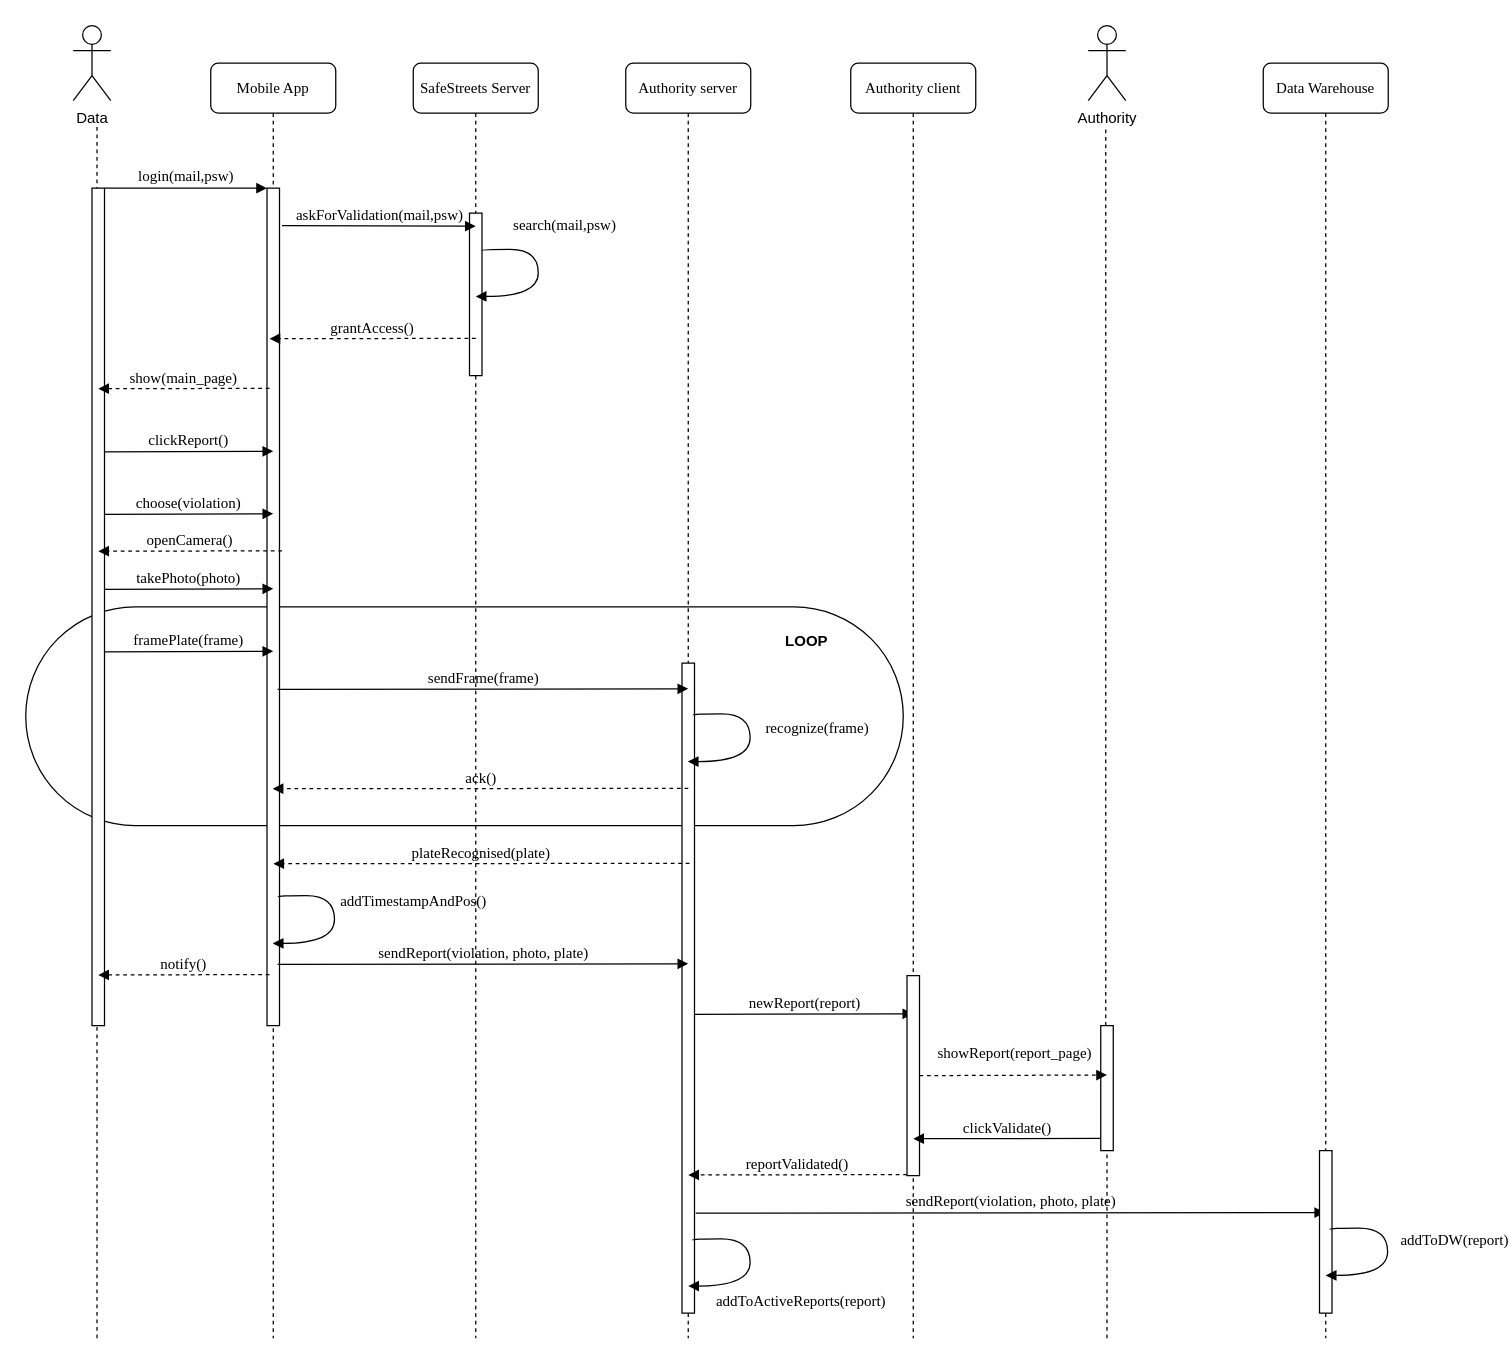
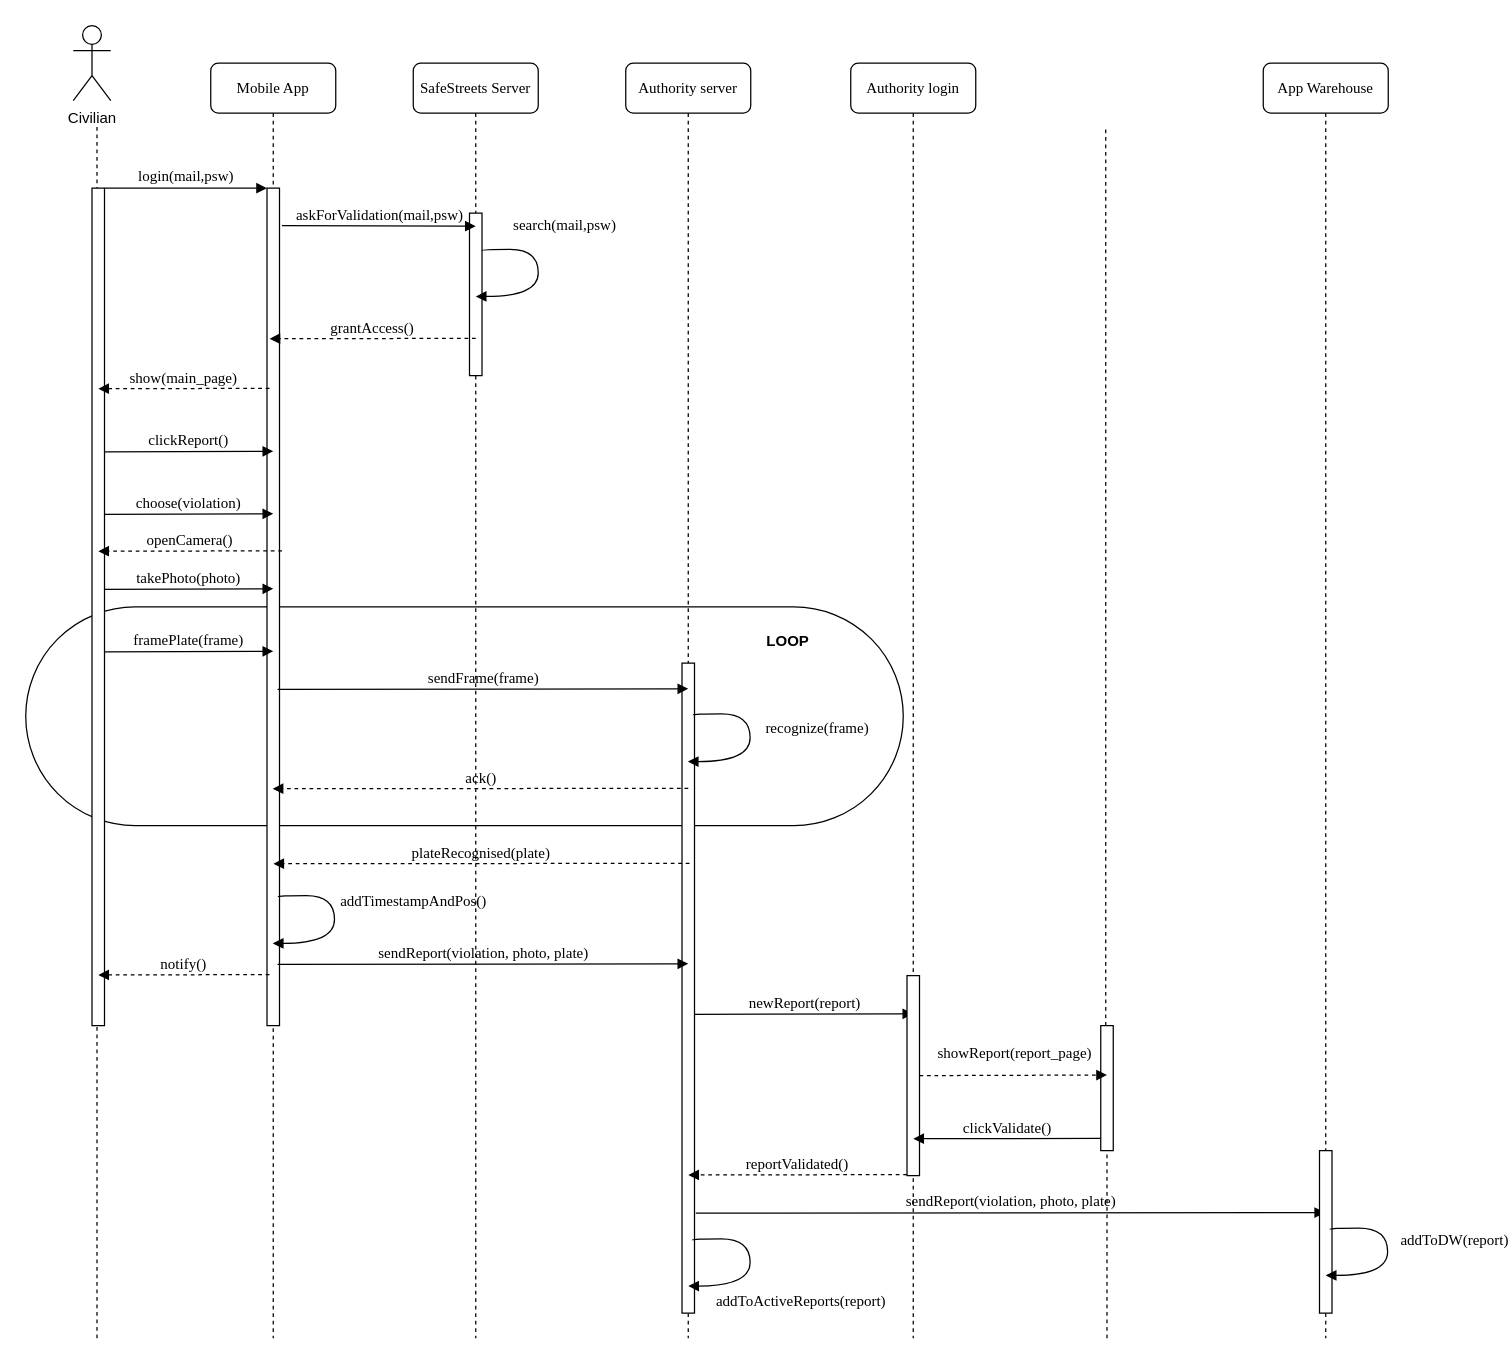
node "Authority": removed
node "Authority client": label "Authority client" -> "Authority login"
node "Data Warehouse": label "Data Warehouse" -> "App Warehouse"
node "Data": label "Data" -> "Civilian"
node "LOOP": moved (807, 642) -> (788, 642)
